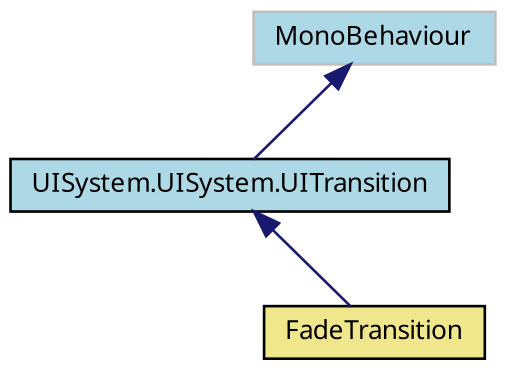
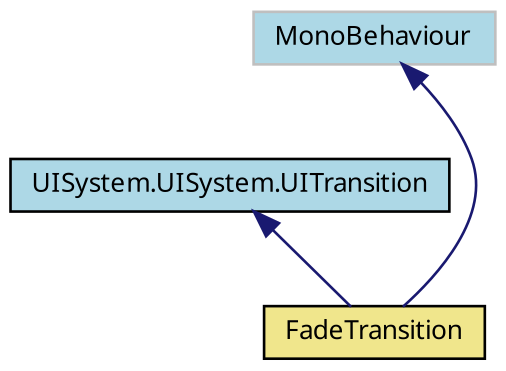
edge "UISystem.UISystem.UITransition" -> "MonoBehaviour": now "FadeTransition" -> "MonoBehaviour"
